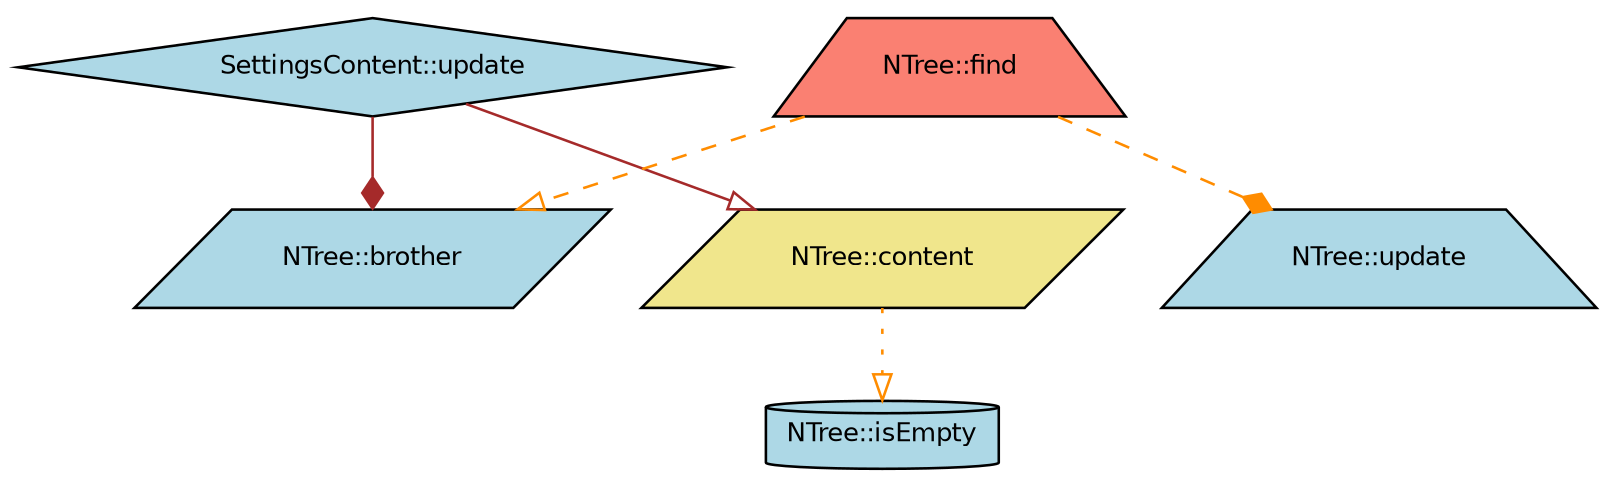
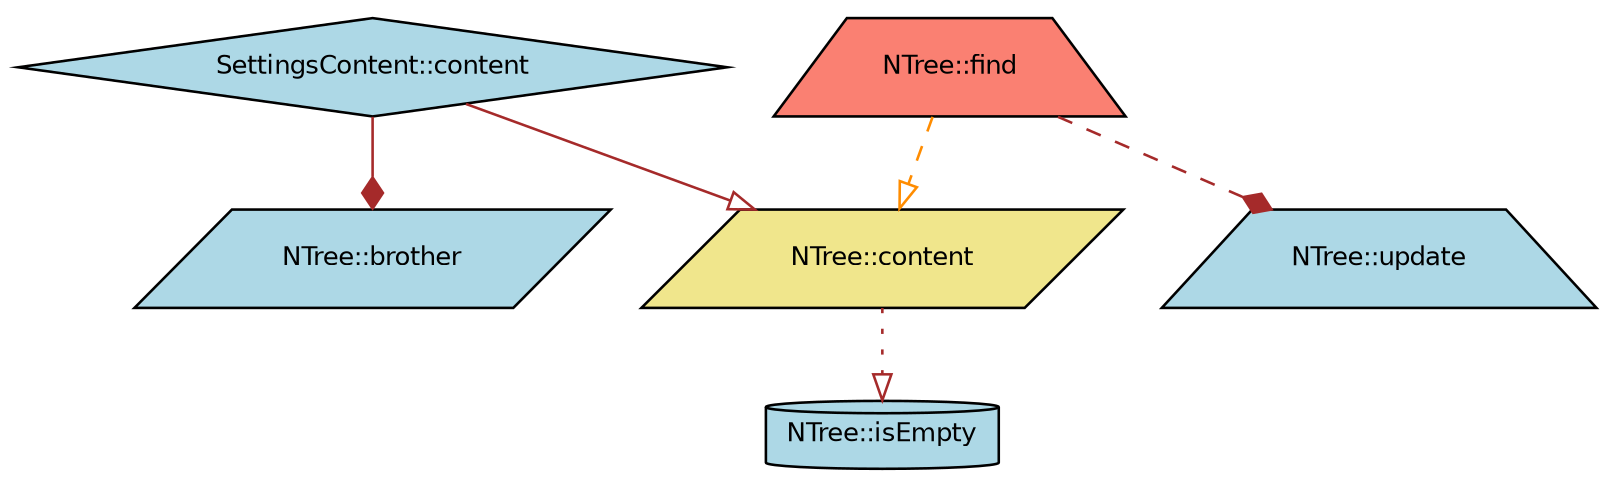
node "SettingsContent::update": label "SettingsContent::update" -> "SettingsContent::content"
edge "NTree::find" -> "NTree::update": color darkorange -> brown
edge "NTree::find" -> "NTree::brother": now "NTree::find" -> "NTree::content"
edge "NTree::content" -> "NTree::isEmpty": color darkorange -> brown
